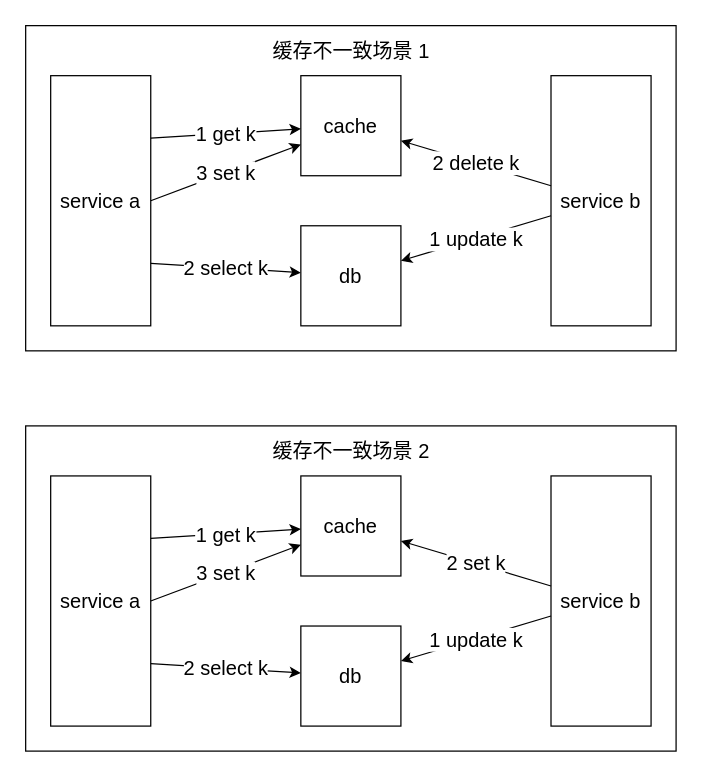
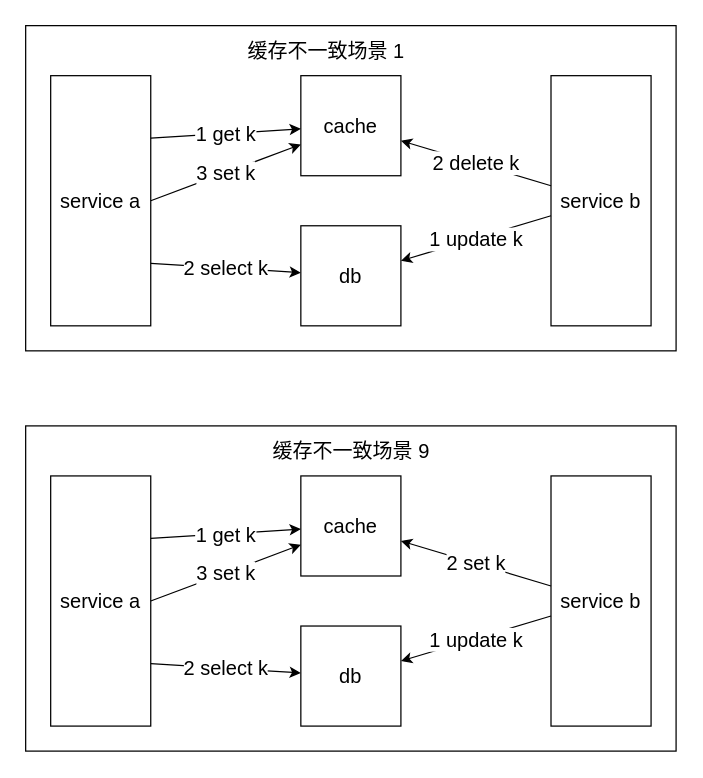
node "缓存不一致场景 1": moved (351, 51) -> (326, 51)
node "缓存不一致场景 2": label "缓存不一致场景 2" -> "缓存不一致场景 9"
